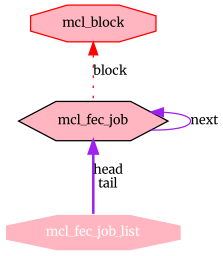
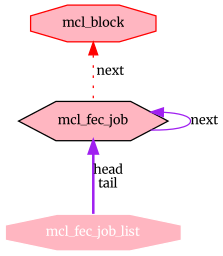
edge "mcl_fec_job" -> "mcl_block": label "block" -> "next"
